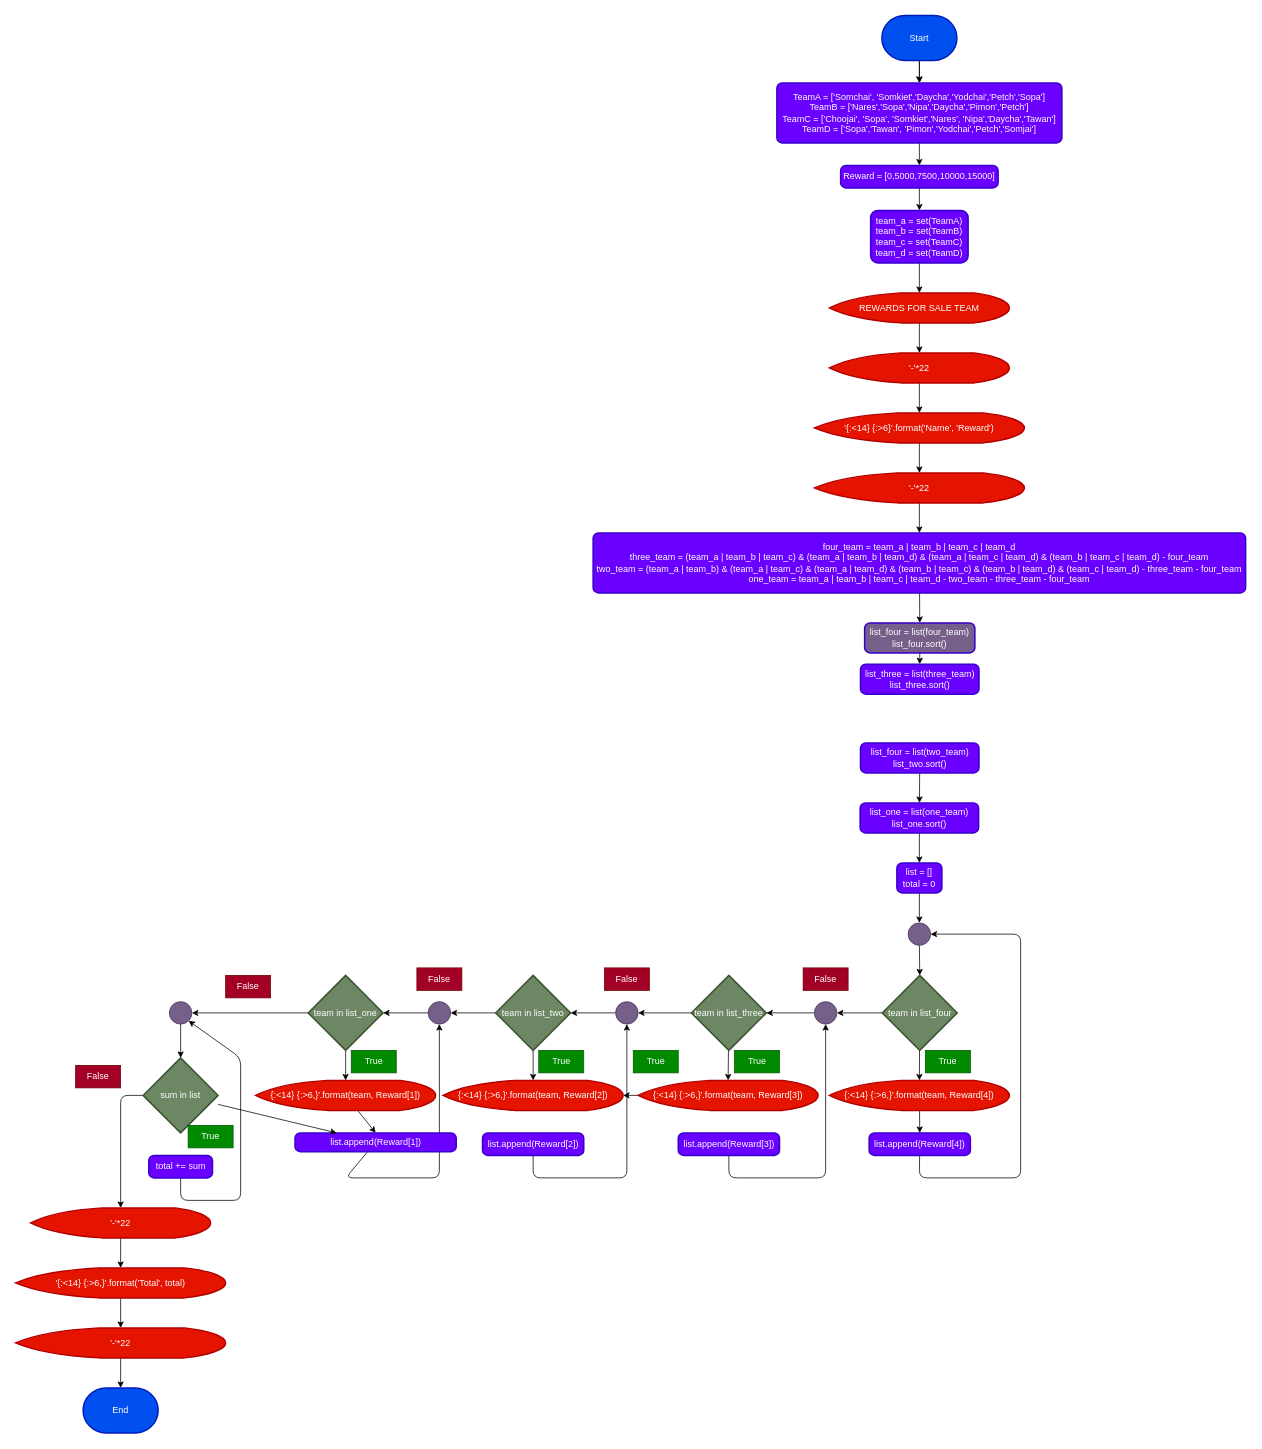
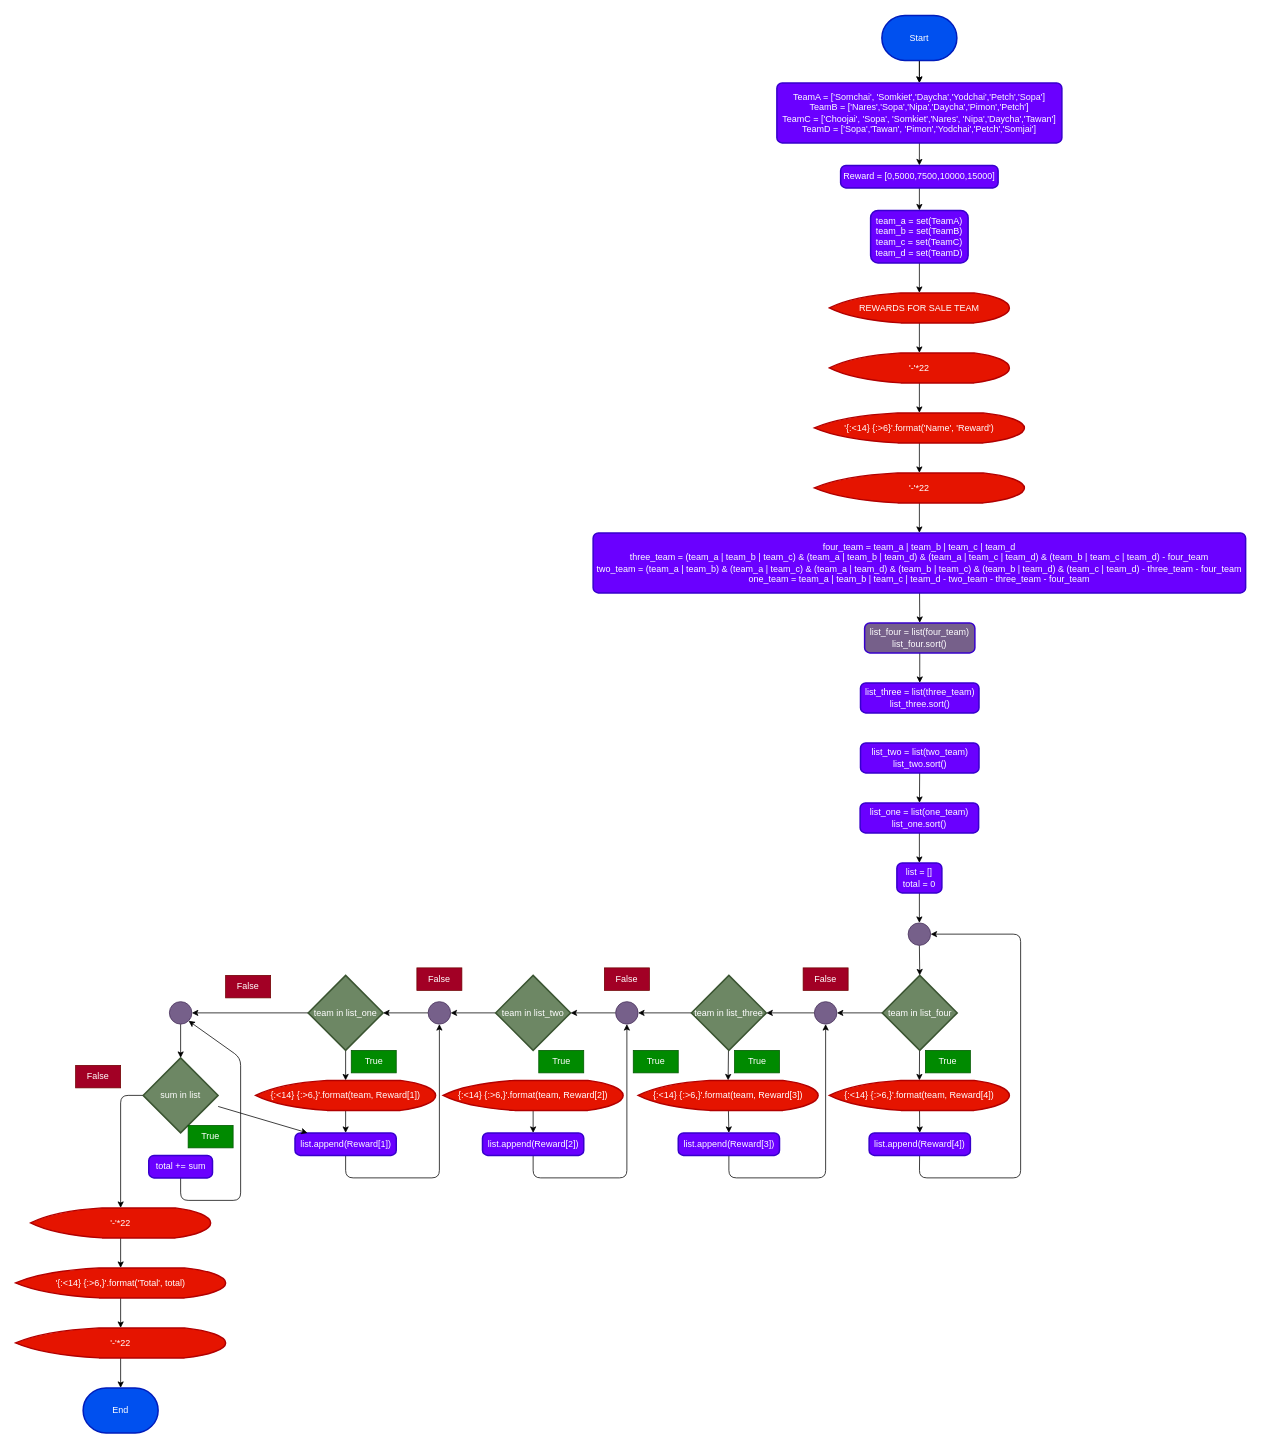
node "list_three = list(three_team) list_three.sort()": moved (920, 679) -> (920, 698)
node "list_four = list(two_team) list_two.sort()": label "list_four = list(two_team) list_two.sort()" -> "list_two = list(two_team) list_two.sort()"
edge "team in list_two" -> "{:<14} {:>6,}'.format(team, Reward[2])": removed
edge "{:<14} {:>6,}'.format(team, Reward[3])" -> "{:<14} {:>6,}'.format(team, Reward[2])": now "{:<14} {:>6,}'.format(team, Reward[3])" -> "list.append(Reward[3])"
edge "{:<14} {:>6,}'.format(team, Reward[2])" -> "list.append(Reward[2])": added
node "list.append(Reward[1])": size 161x19 -> 101x23
